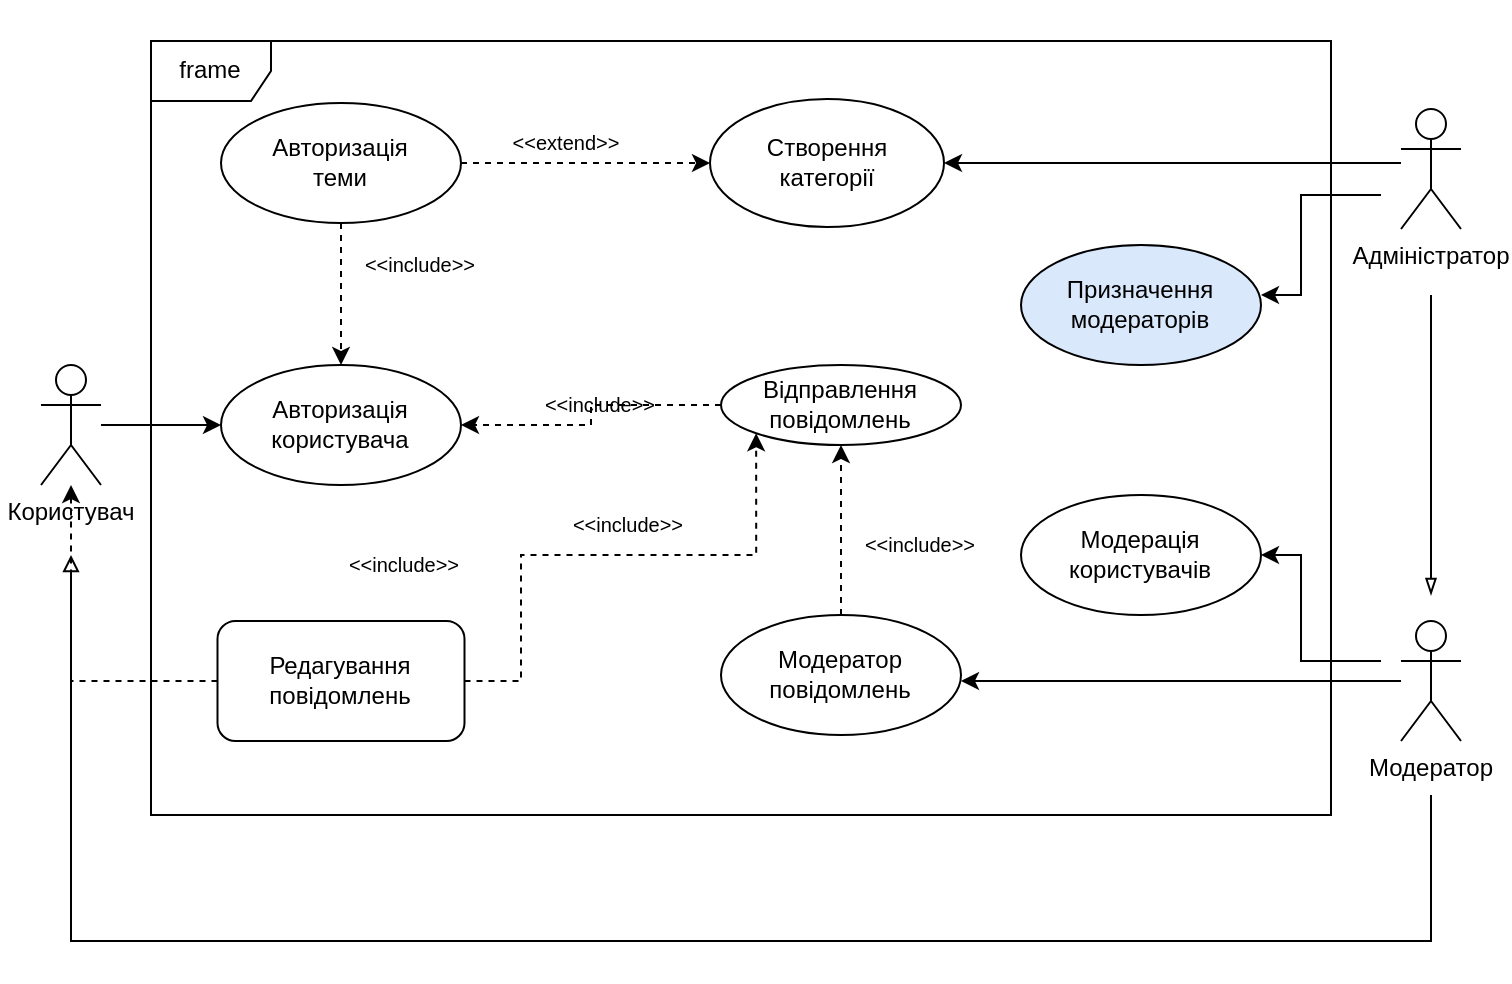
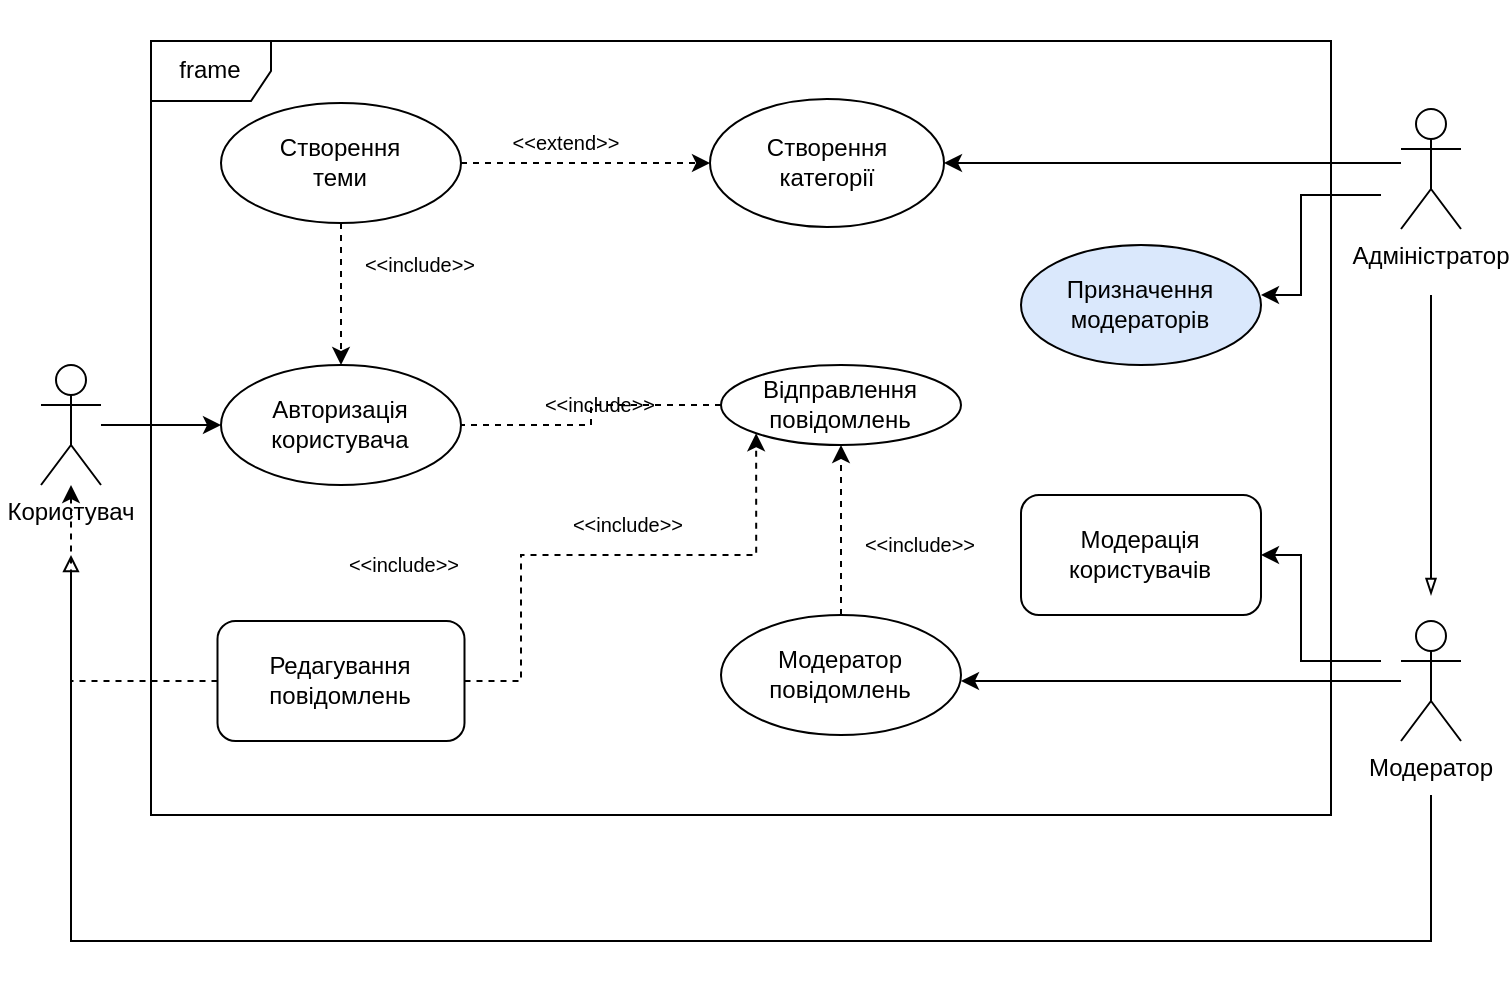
node "Авторизація теми": label "Авторизація теми" -> "Створення теми"
edge "Відправлення повідомлень" -> "Авторизація користувача": arrowhead classic -> none
node "Модерація користувачів": shape ellipse -> rounded rectangle
